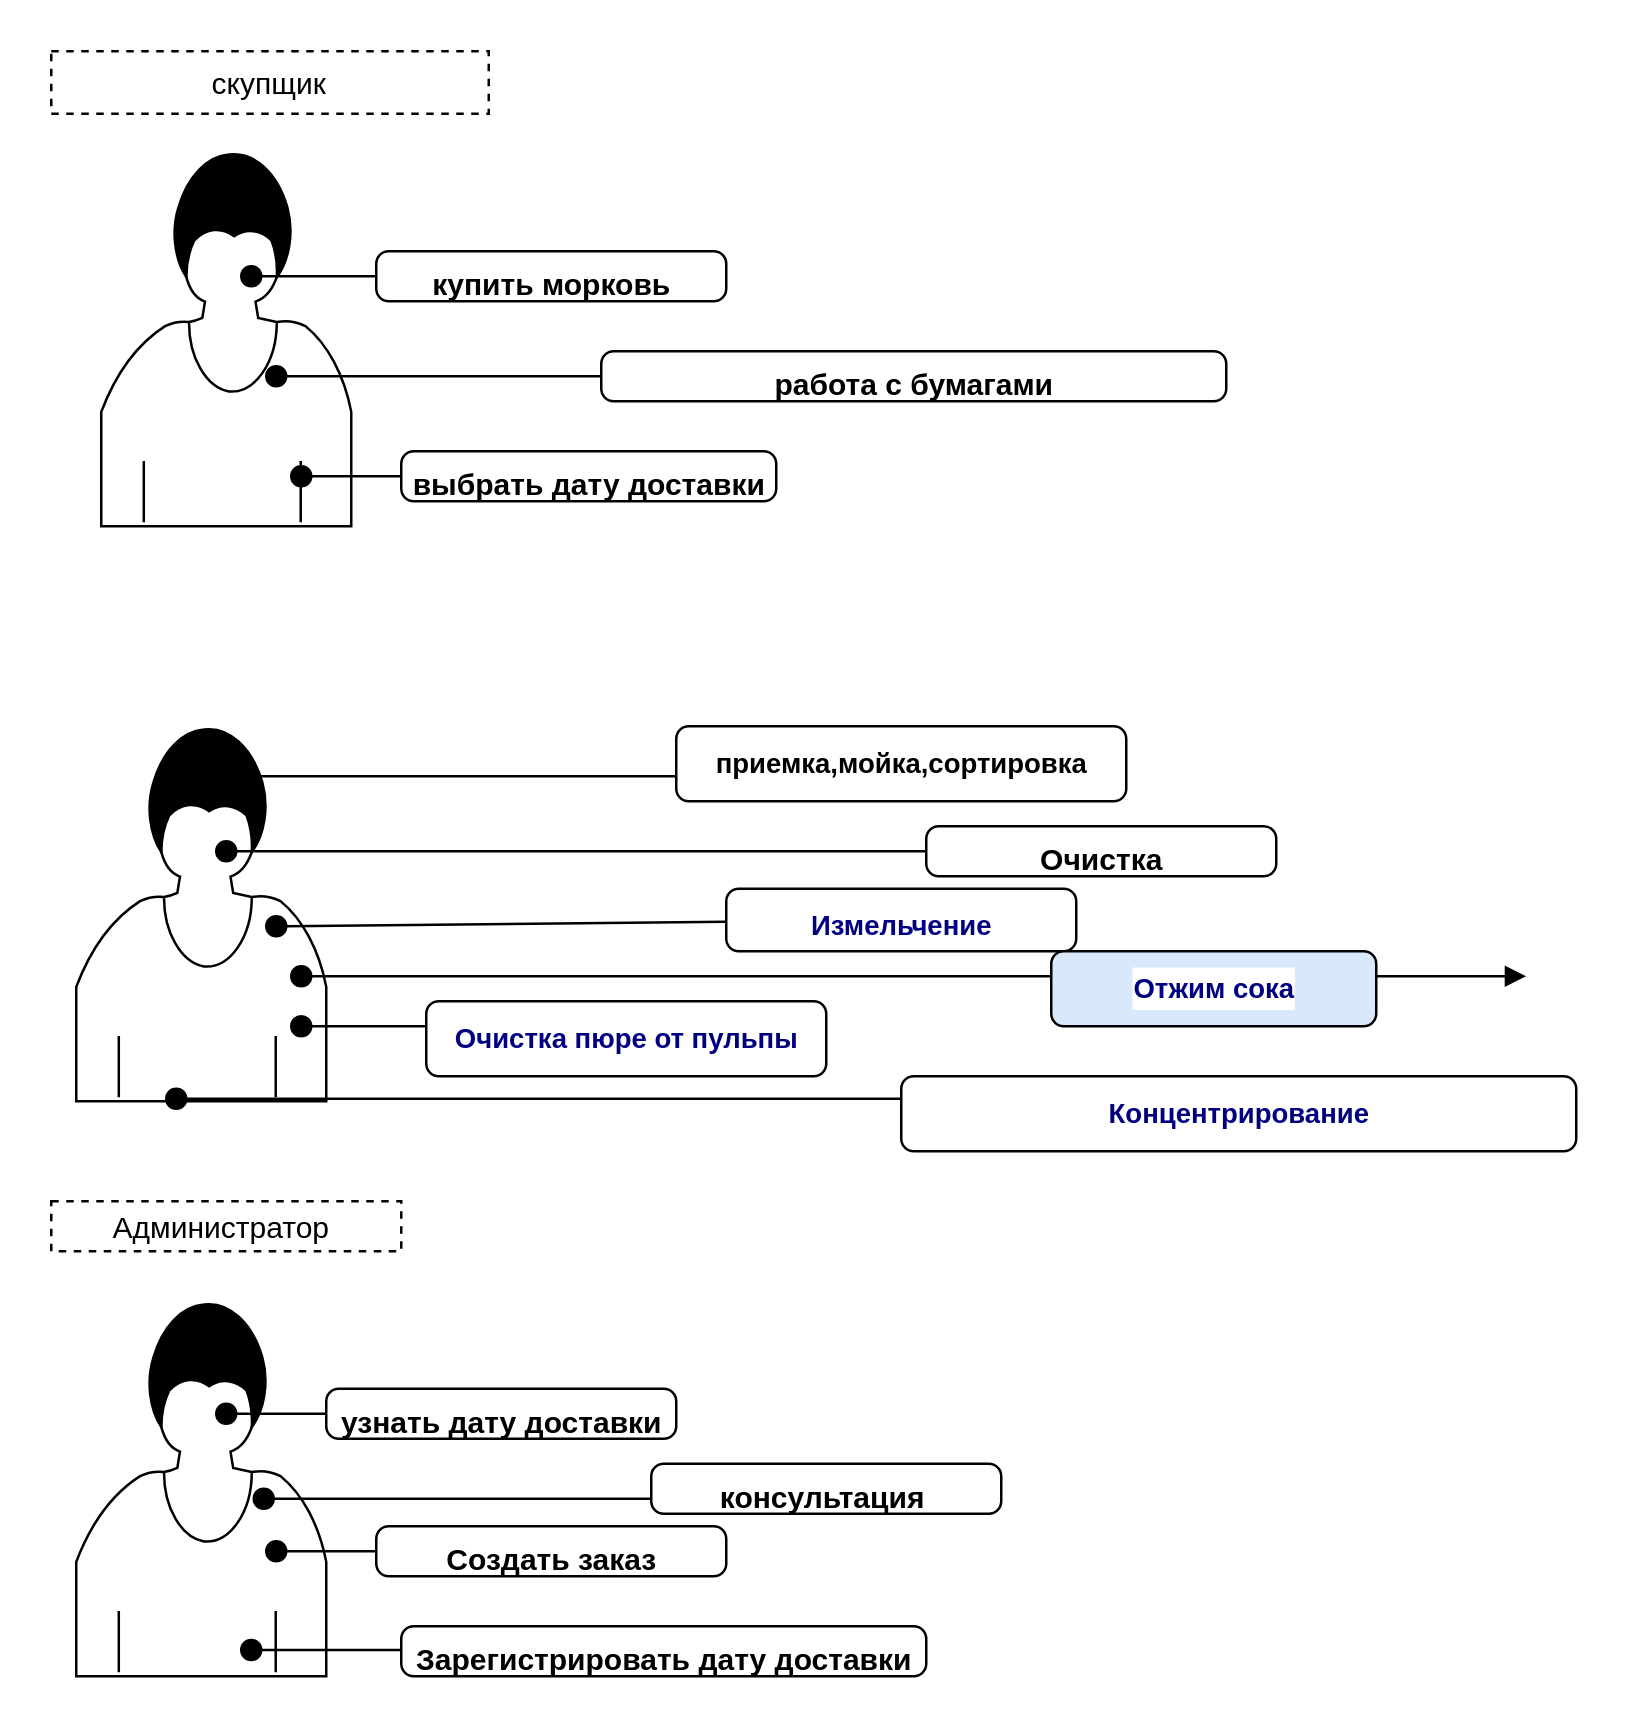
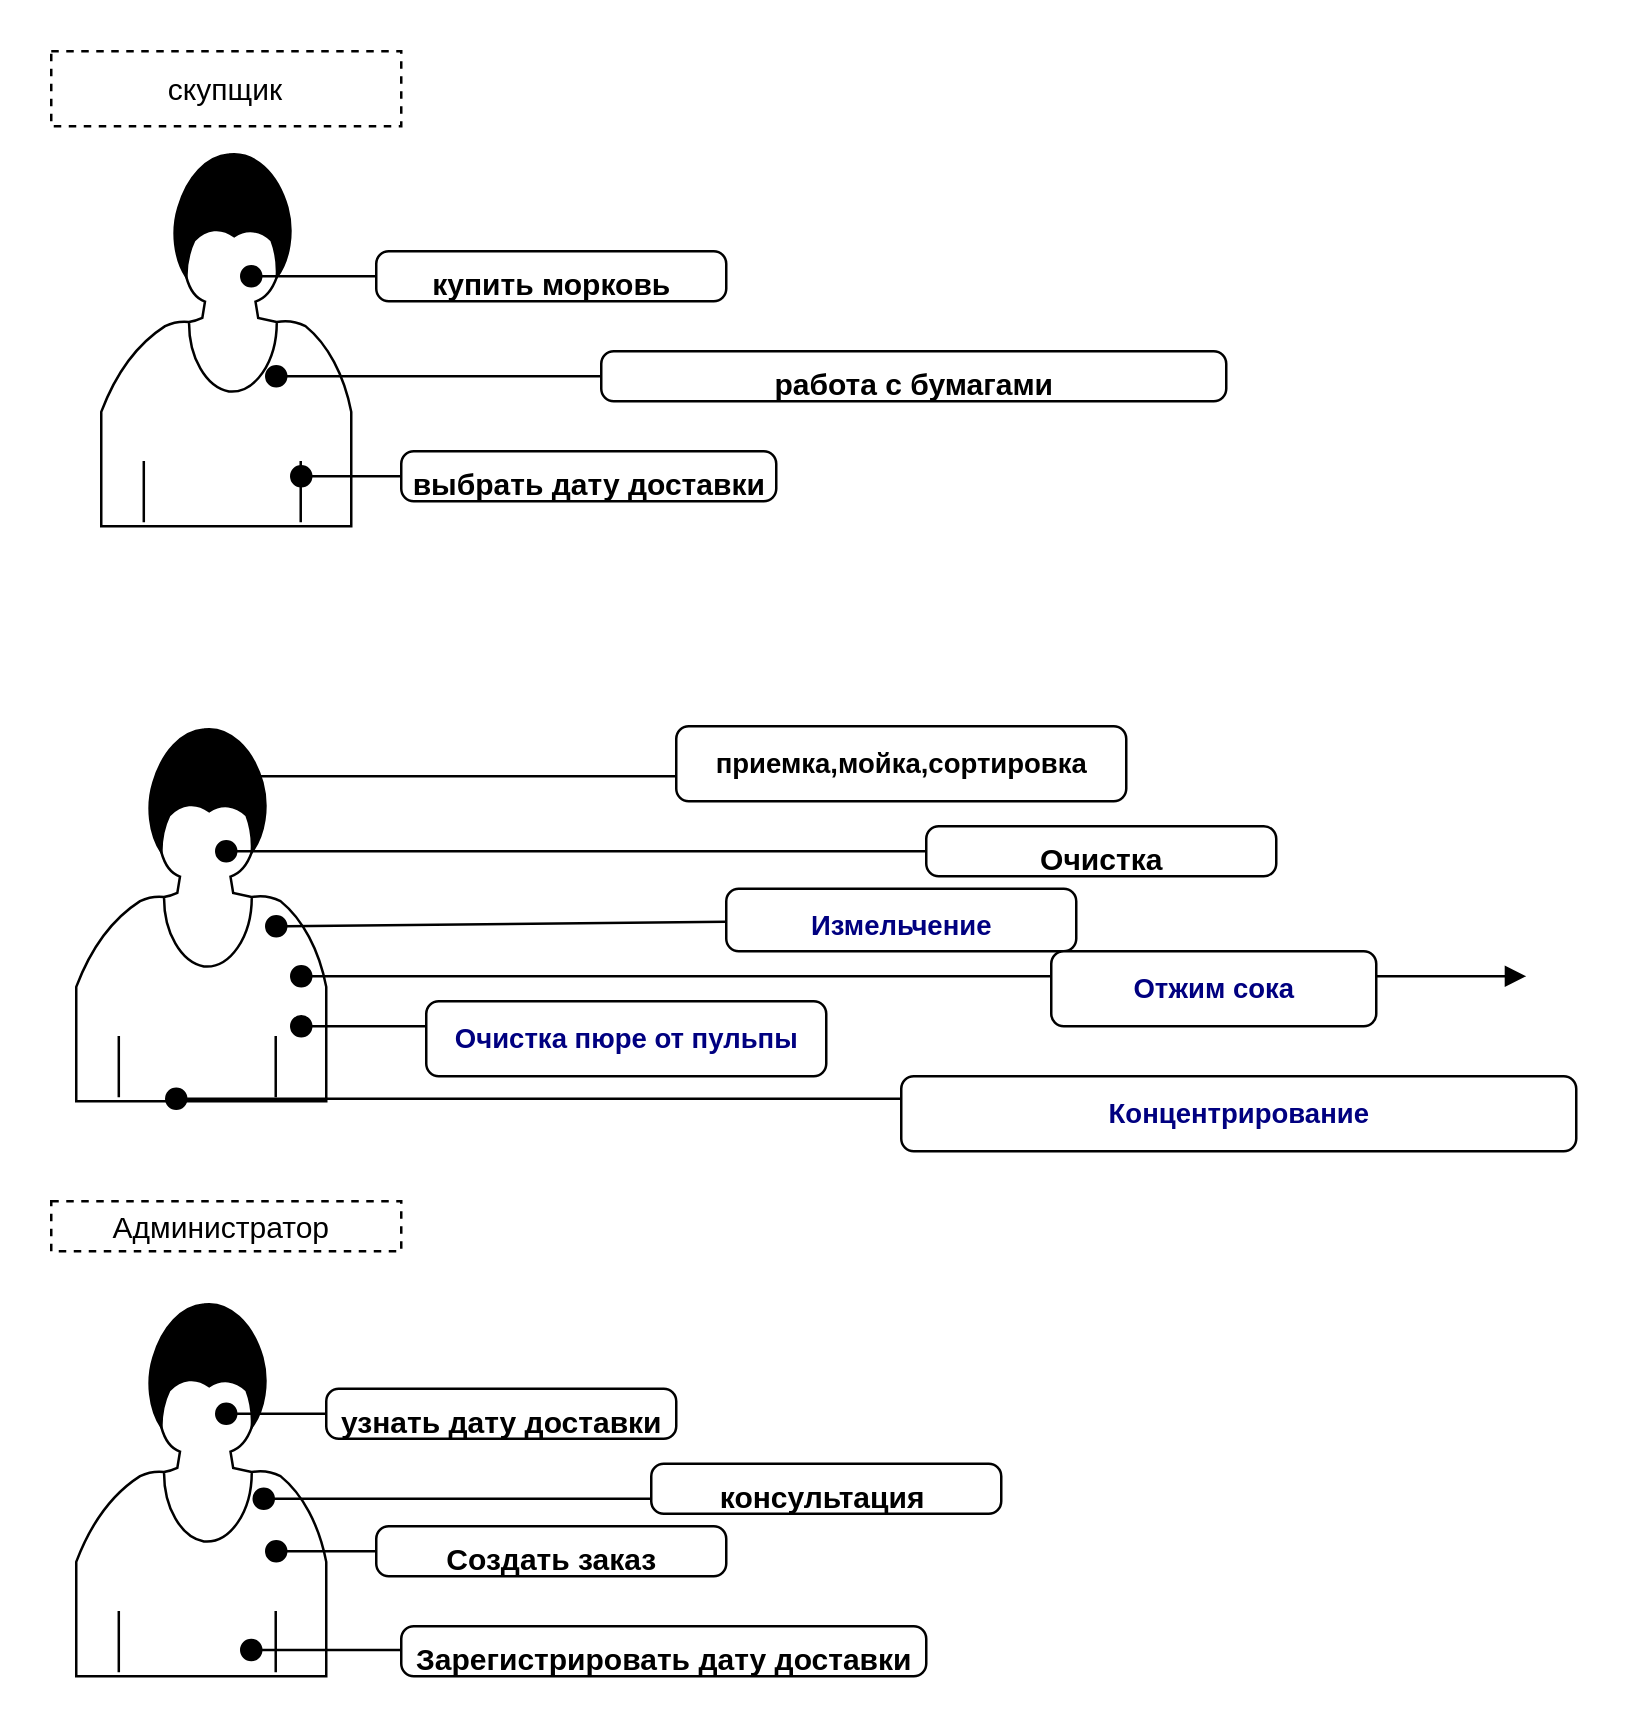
node "скупщик": size 438x63 -> 350x75
node "Отжим сока": fillcolor #dae8fc -> #ffffff
